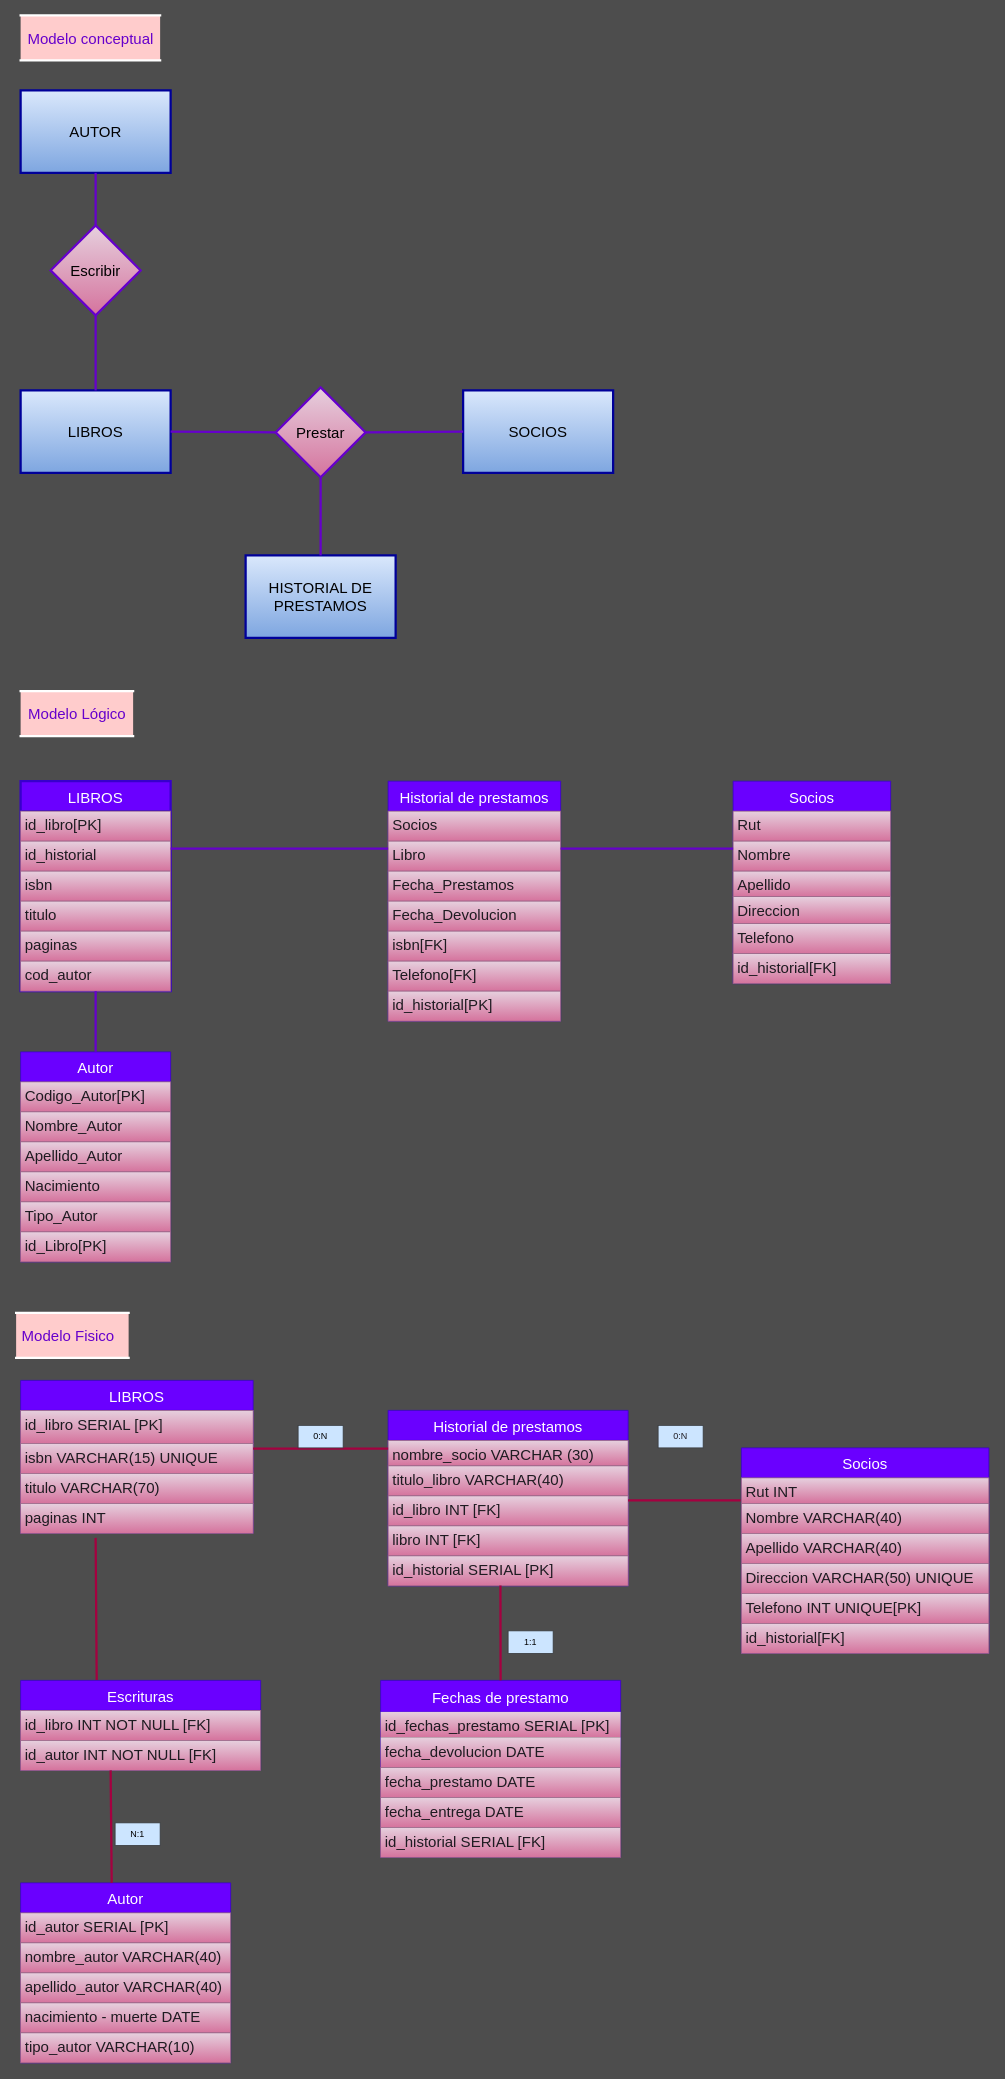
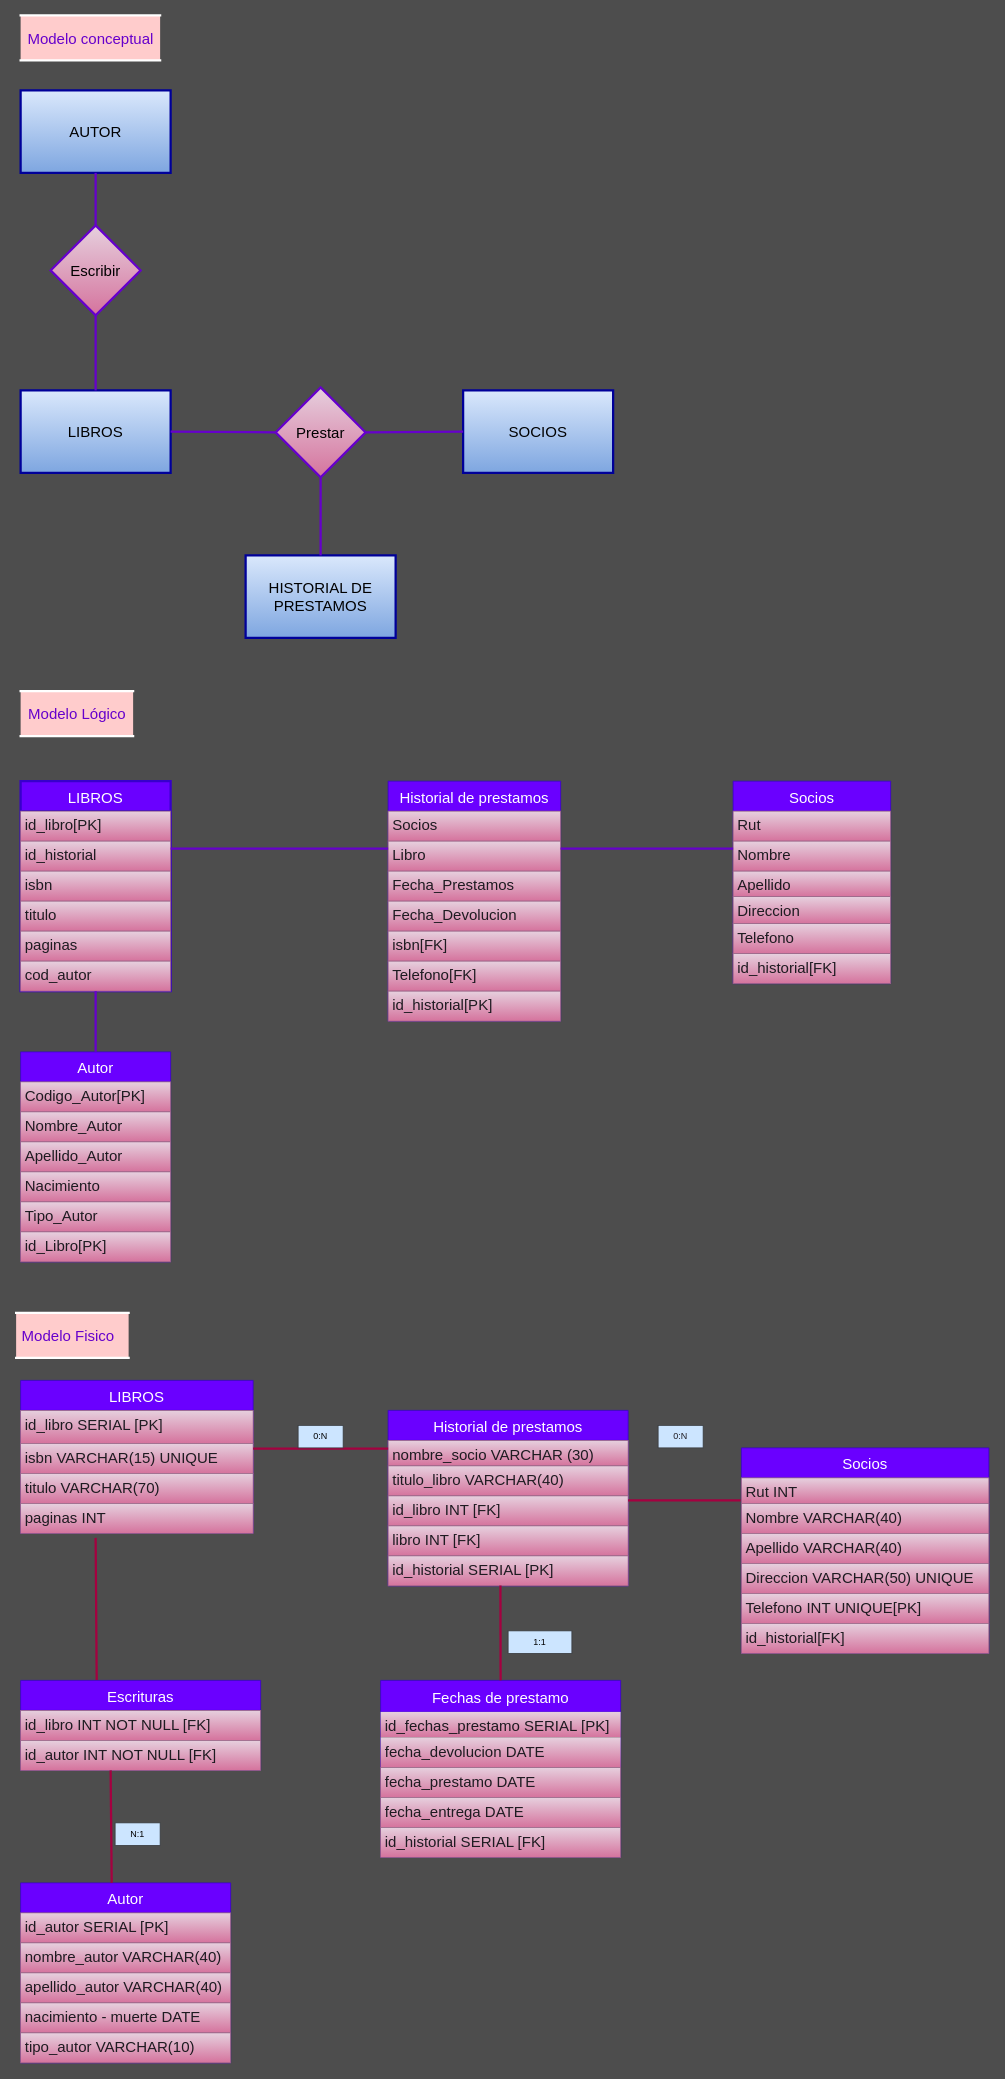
node "1:1": size 45x23 -> 64x23
